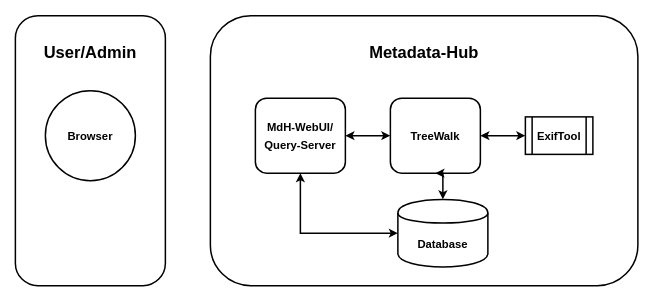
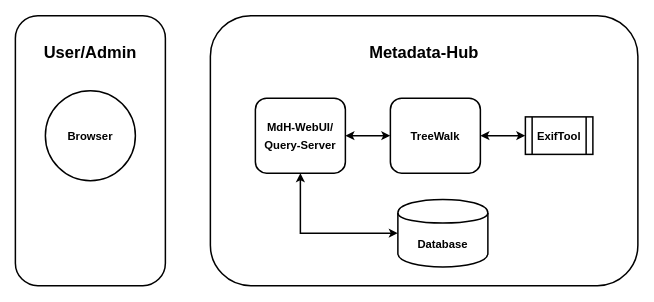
edge "TreeWalk" -- "Database": removed
